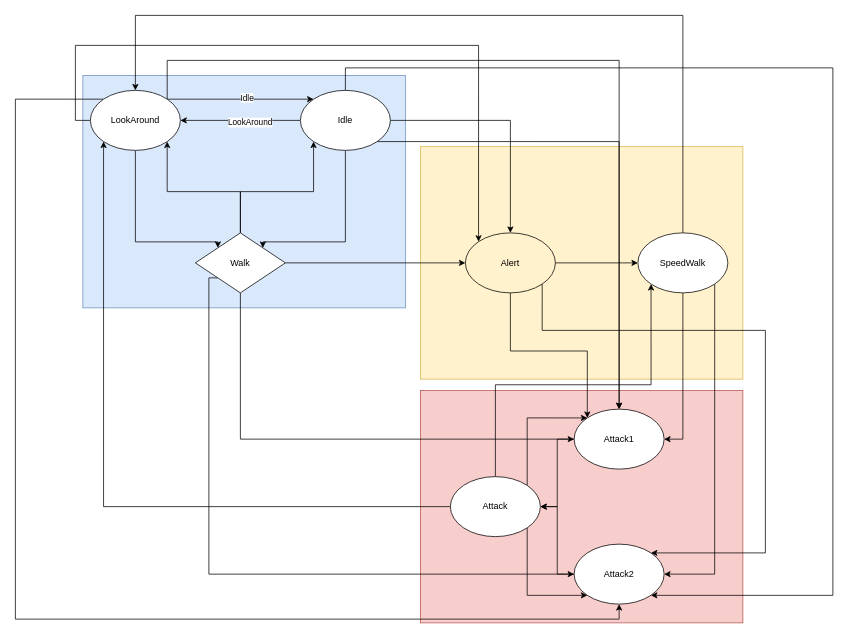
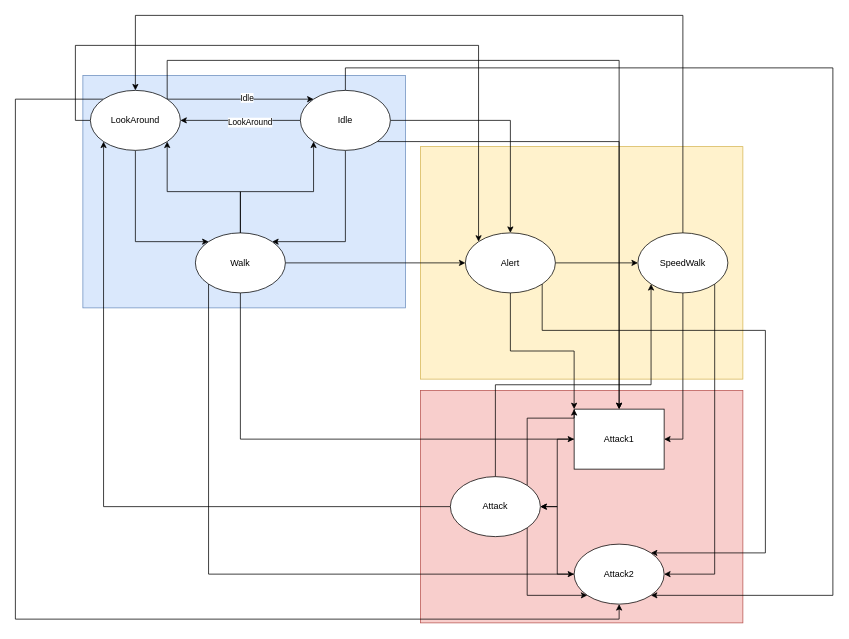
node "Walk": shape diamond -> ellipse
node "Alert": fillcolor #fff2cc -> #ffffff
node "Attack1": shape ellipse -> rectangle
